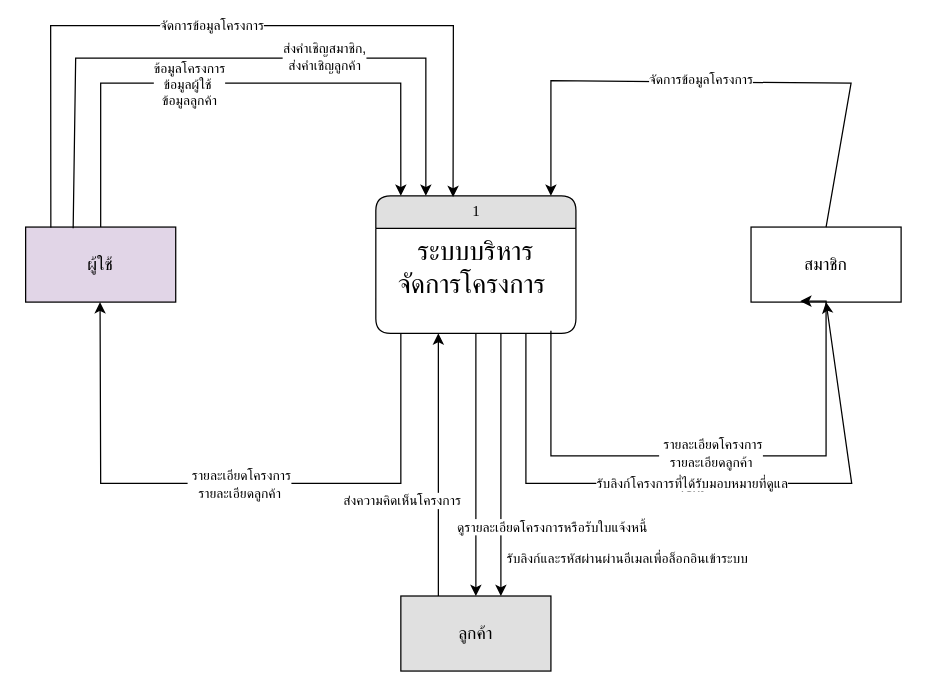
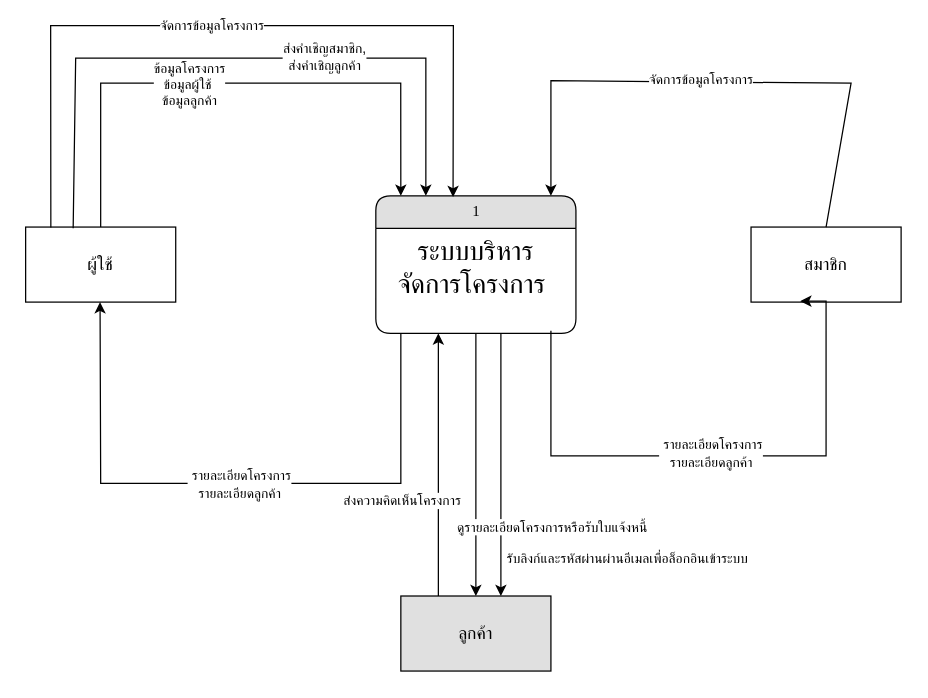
node "ผู้ใช้": fillcolor #e1d5e7 -> #ffffff
edge "1" -> "สมาชิก": removed, labels "Text", "รับลิงก์โครงการที่ได้รับมอบหมายที่ดูแล"
